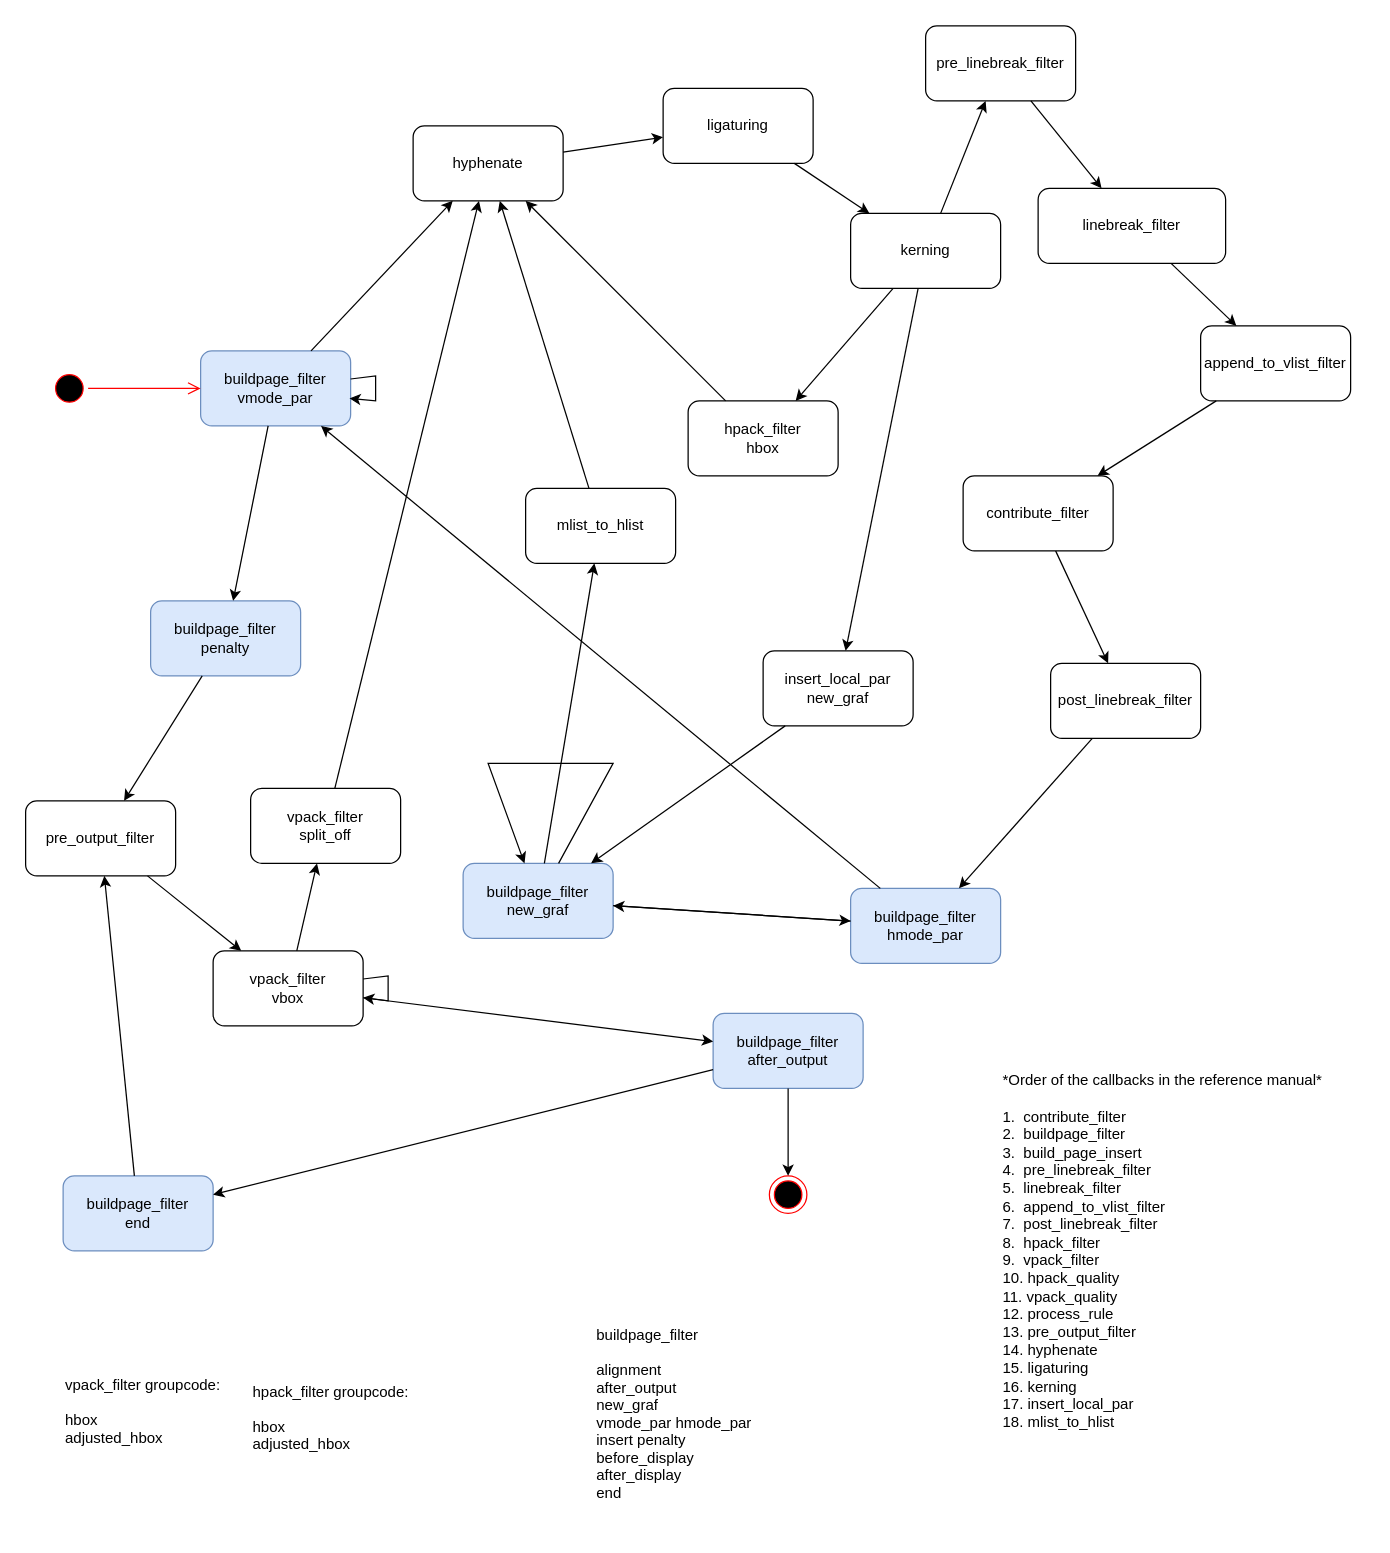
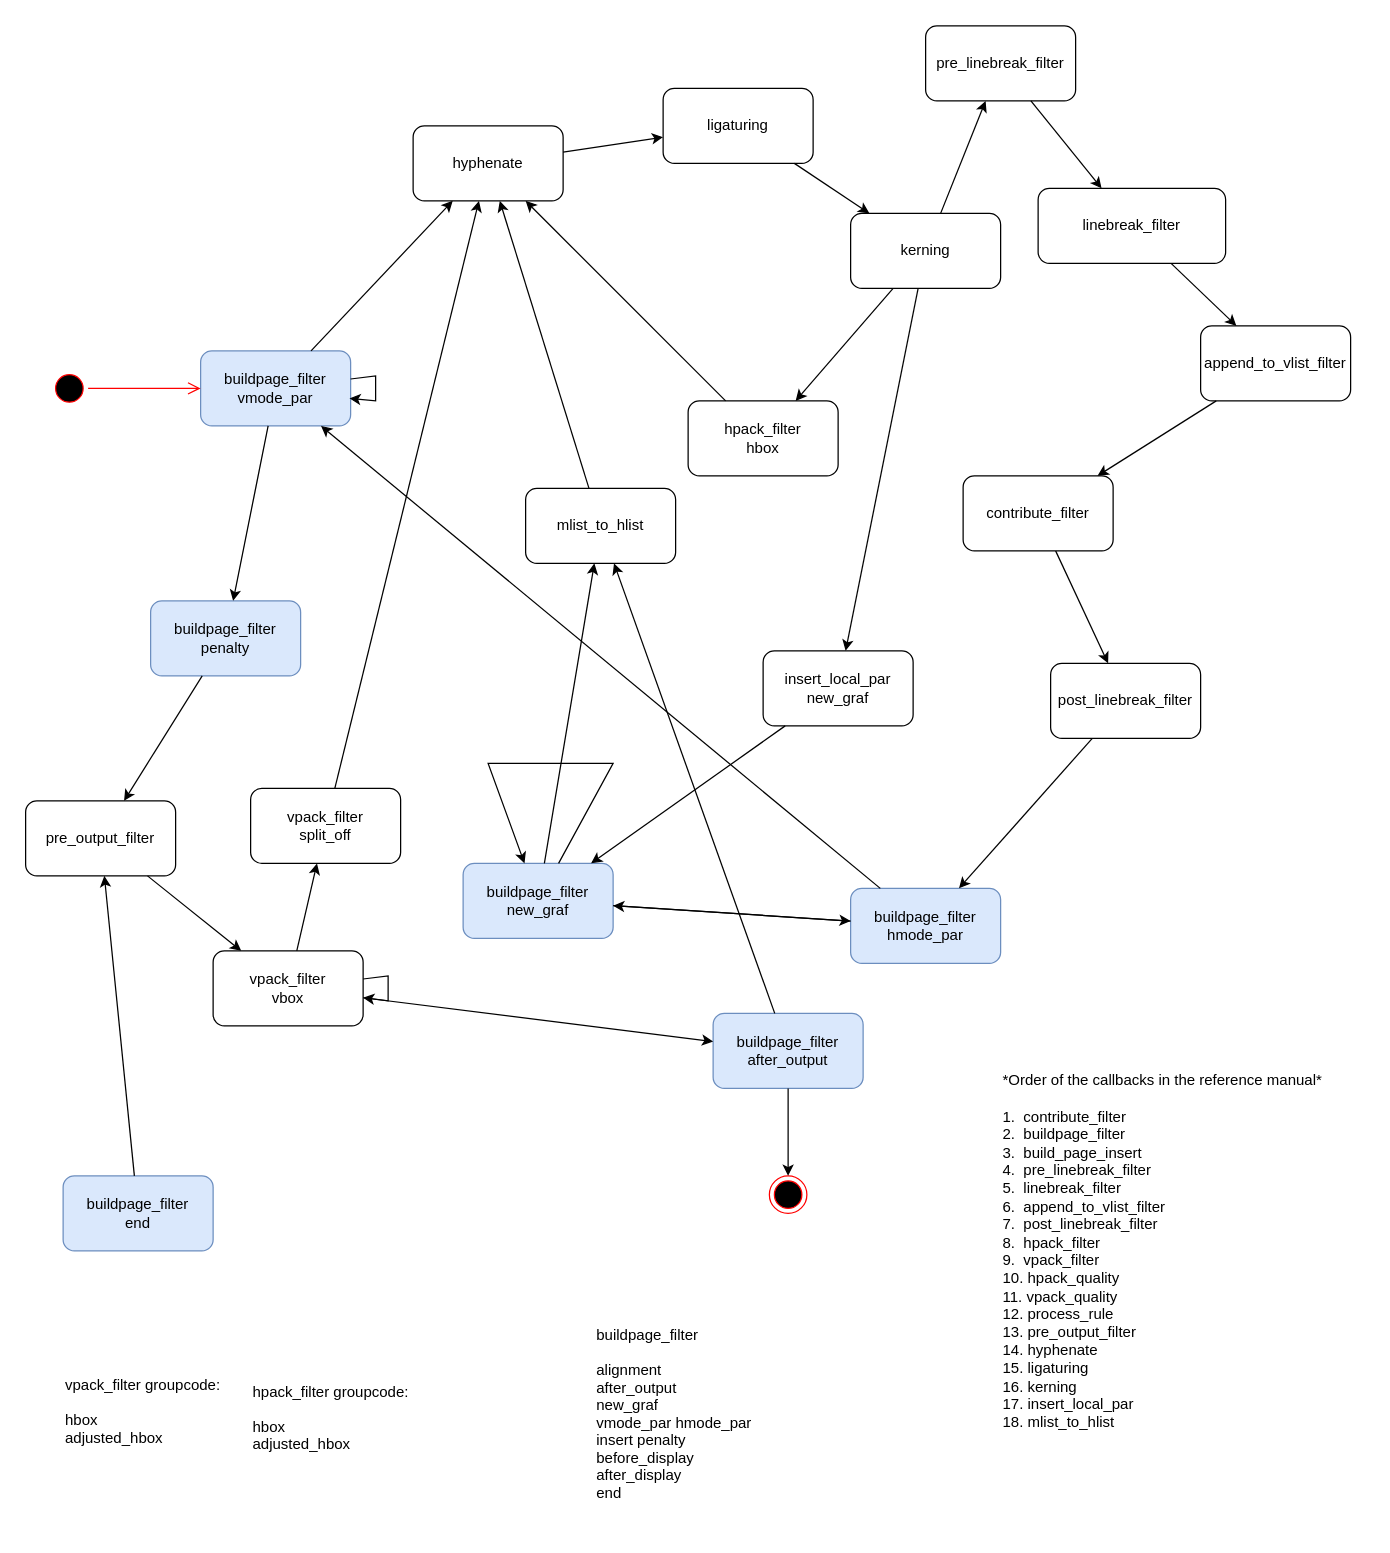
edge "buildpage_filter after_output" -> "buildpage_filter end": now "buildpage_filter after_output" -> "mlist_to_hlist"
